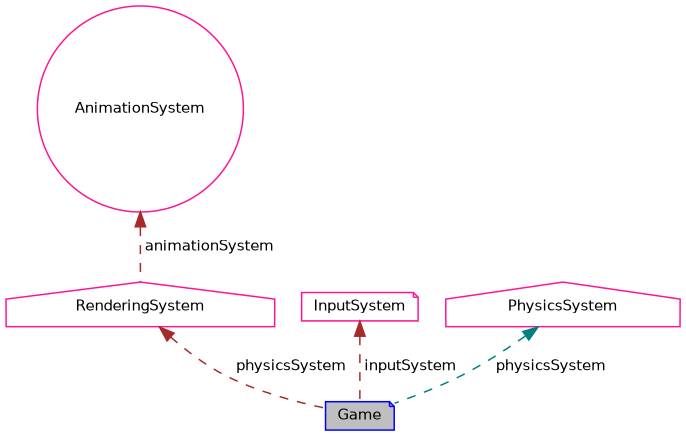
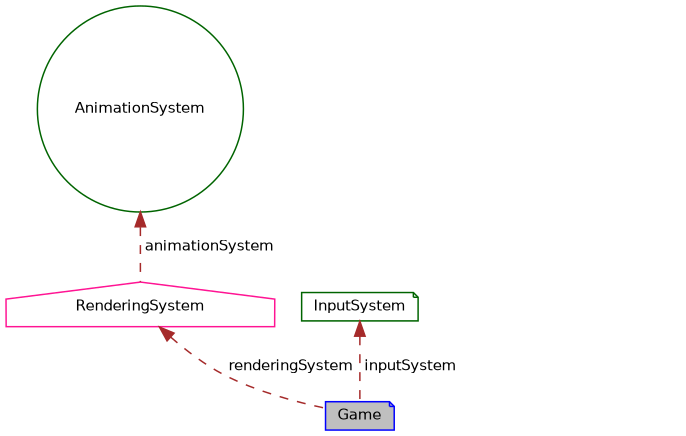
node "AnimationSystem": color deeppink -> darkgreen
node "InputSystem": color deeppink -> darkgreen
node "PhysicsSystem": removed
edge "Game" -> "RenderingSystem": label " physicsSystem" -> " renderingSystem"
